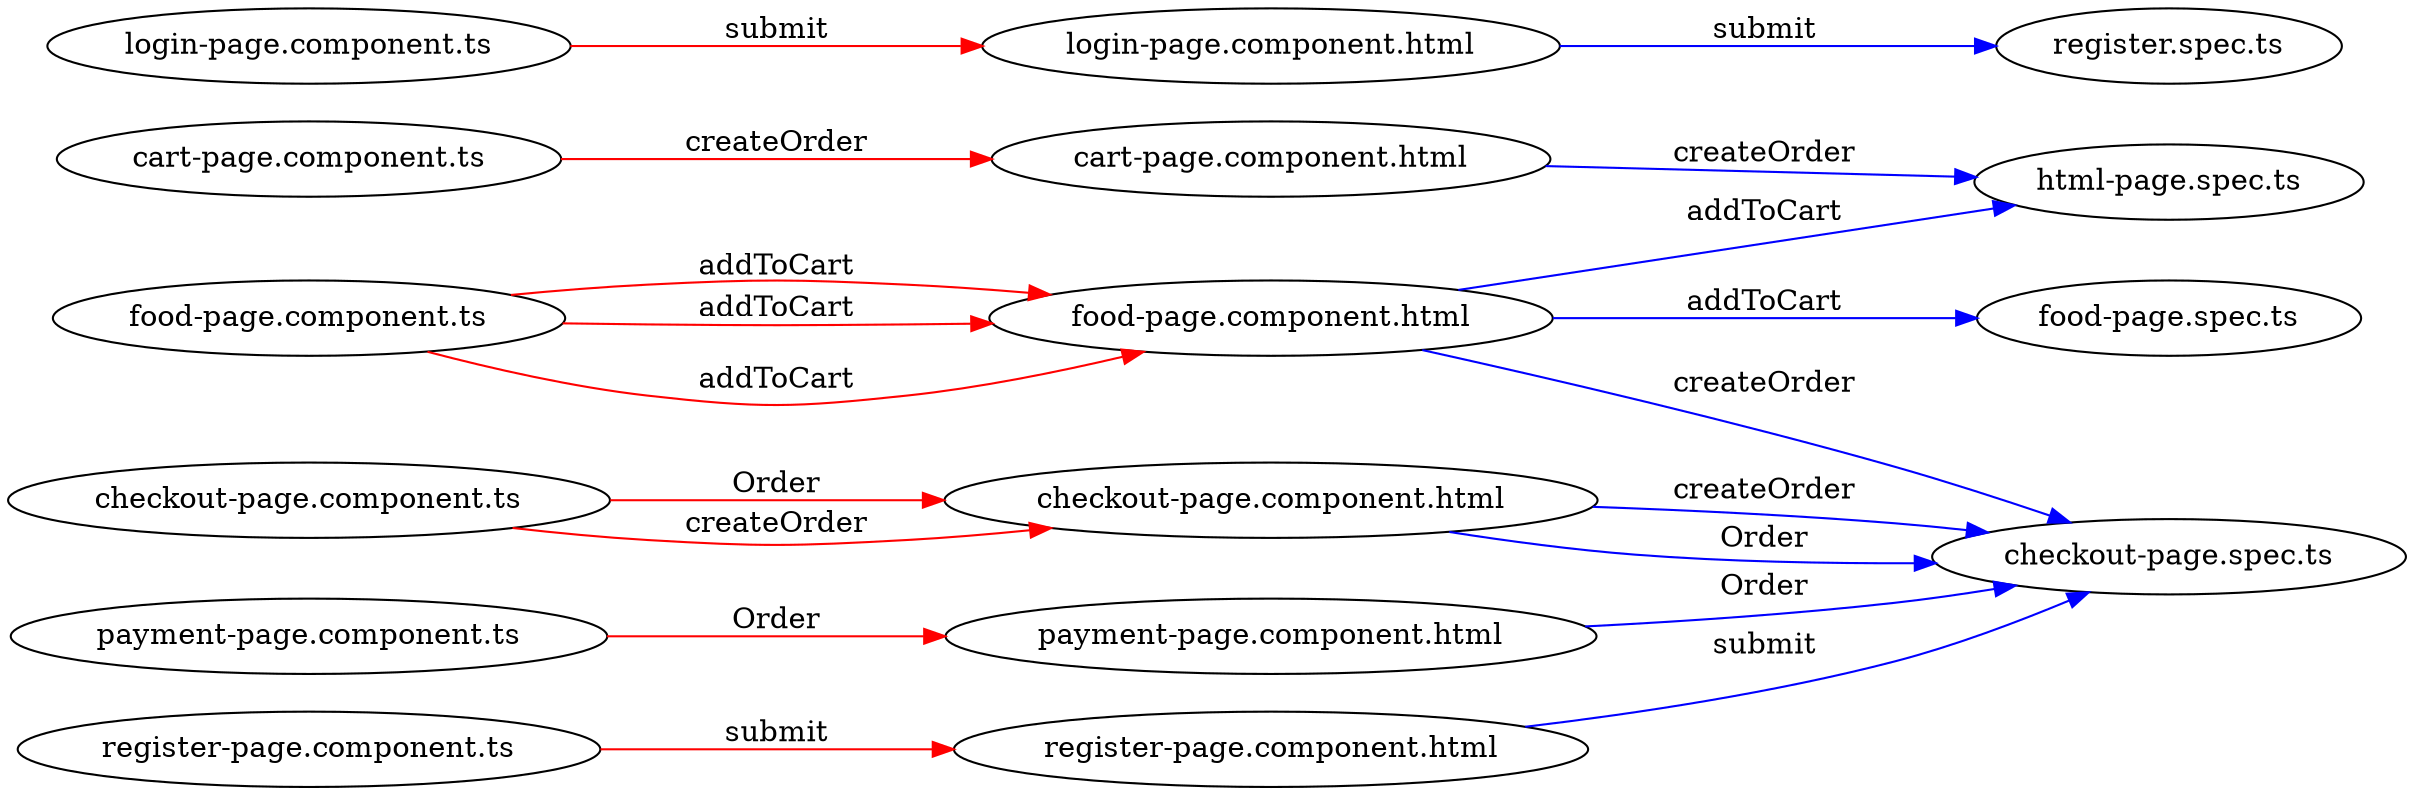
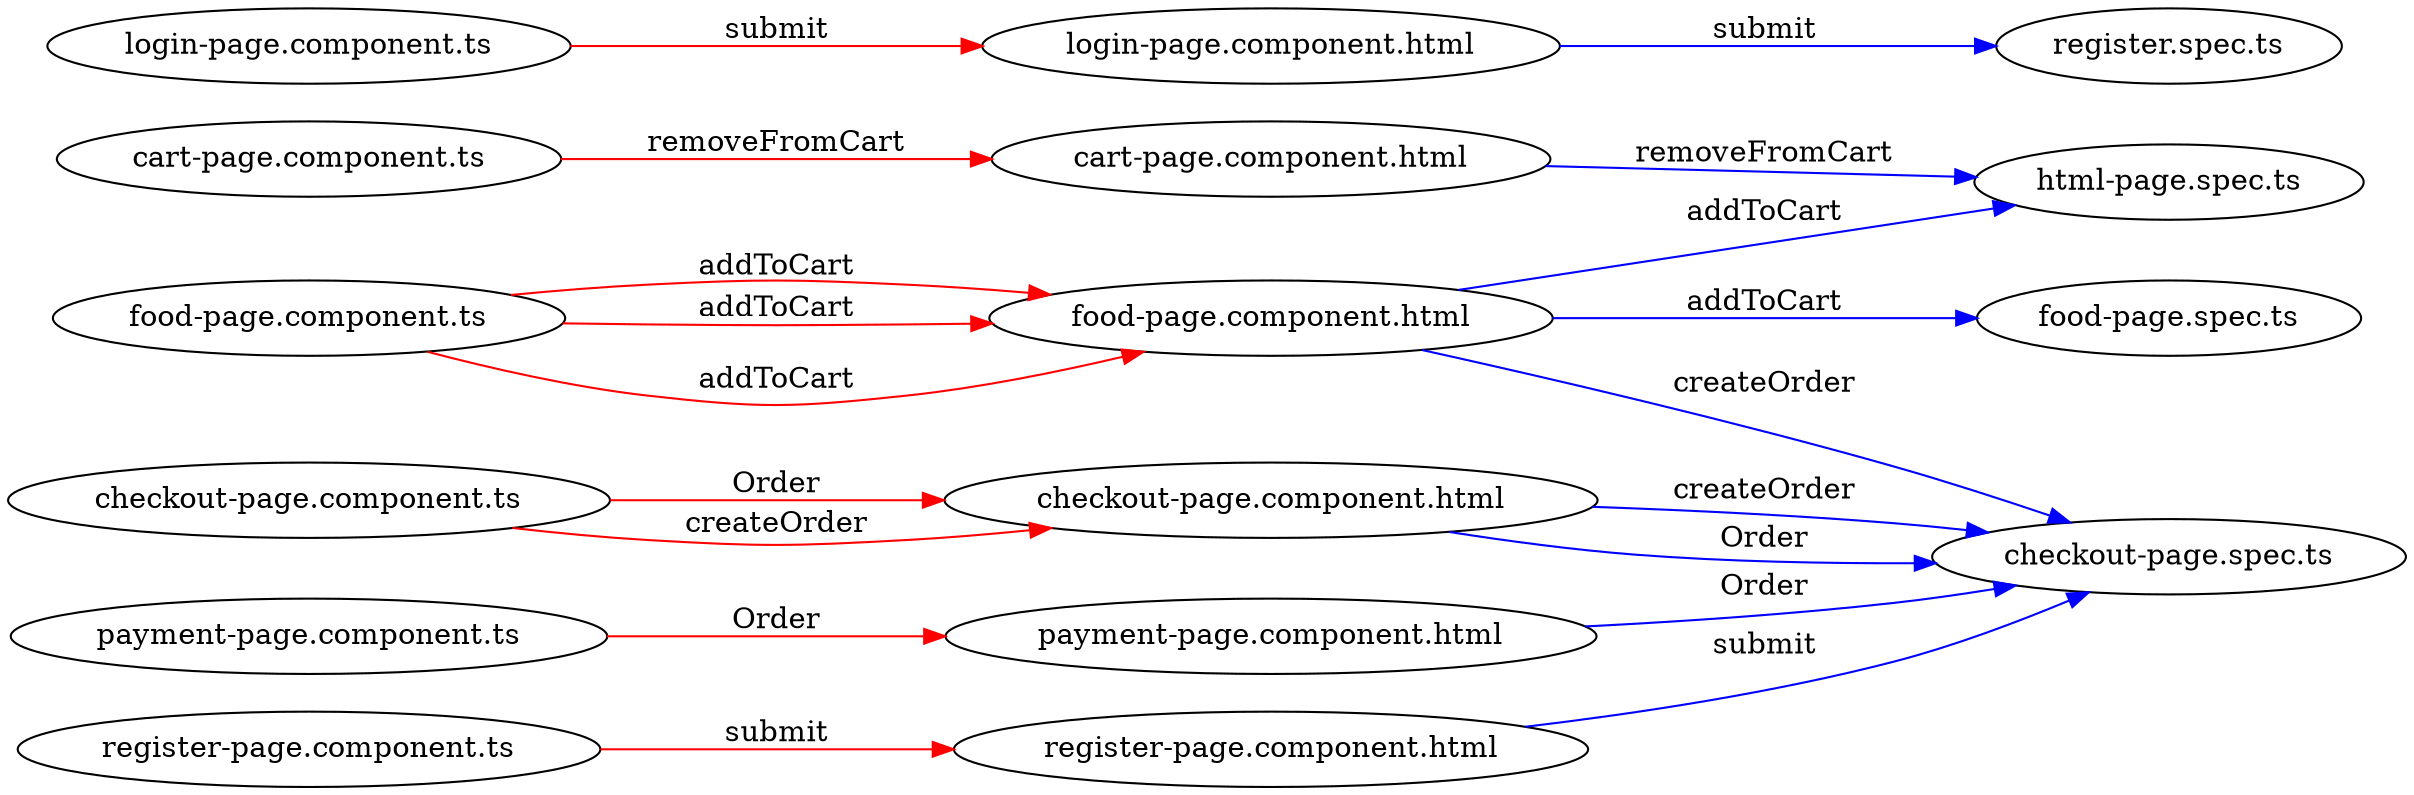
edge "cart-page.component.ts" -> "cart-page.component.html": label "createOrder" -> "removeFromCart"
edge "cart-page.component.html" -> "html-page.spec.ts": label "createOrder" -> "removeFromCart"
